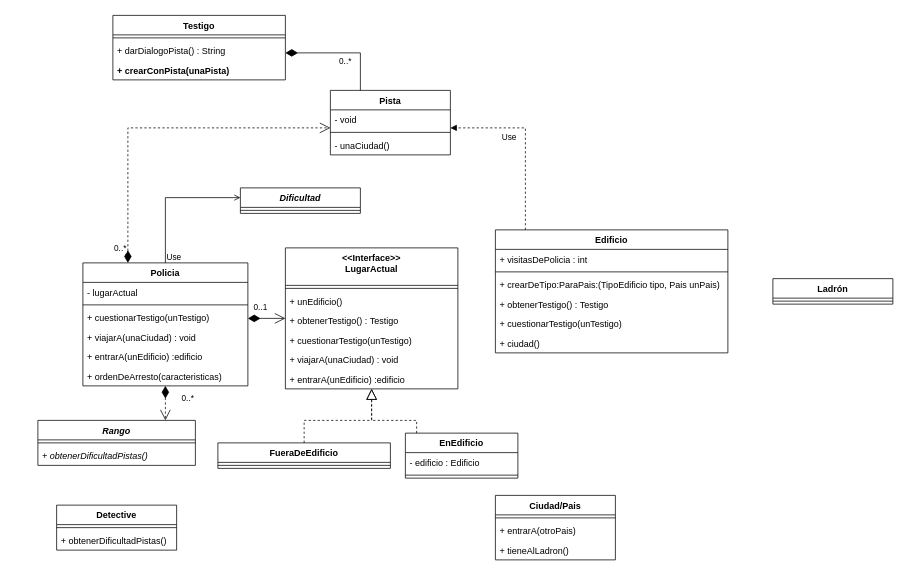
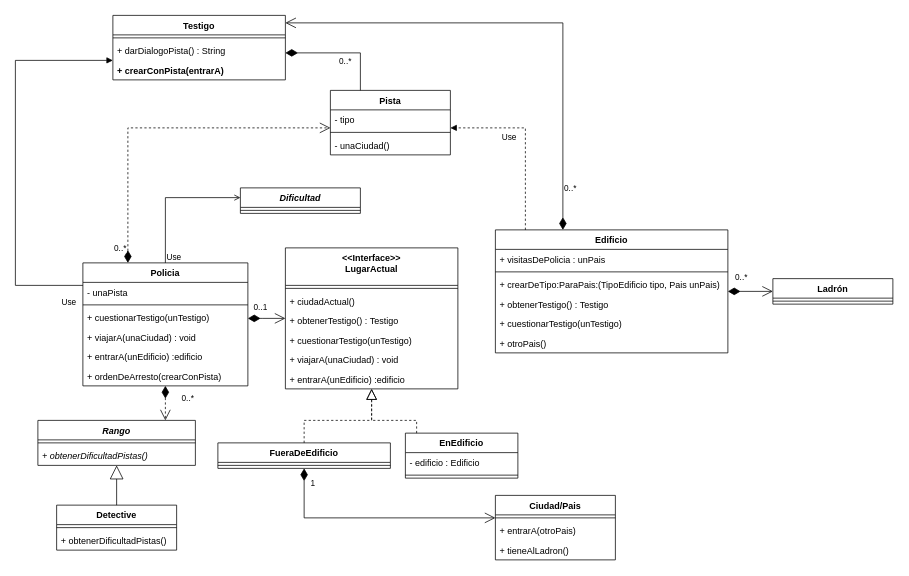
node "+ crearConPista(unaPista)": label "+ crearConPista(unaPista)" -> "+ crearConPista(entrarA)"
node "- void": label "- void" -> "- tipo"
edge "Policia" -> "Testigo": added, label "Use"
edge "Testigo" -- "Edificio": added, label "0..*"
node "+ visitasDePolicia : int": label "+ visitasDePolicia : int" -> "+ visitasDePolicia : unPais"
edge "Edificio" -- "Ladrón": added, label "0..*"
node "- lugarActual": label "- lugarActual" -> "- unaPista"
node "+ unEdificio()": label "+ unEdificio()" -> "+ ciudadActual()"
node "+ ciudad()": label "+ ciudad()" -> "+ otroPais()"
node "+ ordenDeArresto(caracteristicas)": label "+ ordenDeArresto(caracteristicas)" -> "+ ordenDeArresto(crearConPista)"
edge "Detective" -> "Rango": added
edge "FueraDeEdificio" -- "Ciudad/Pais": added, label "1"
